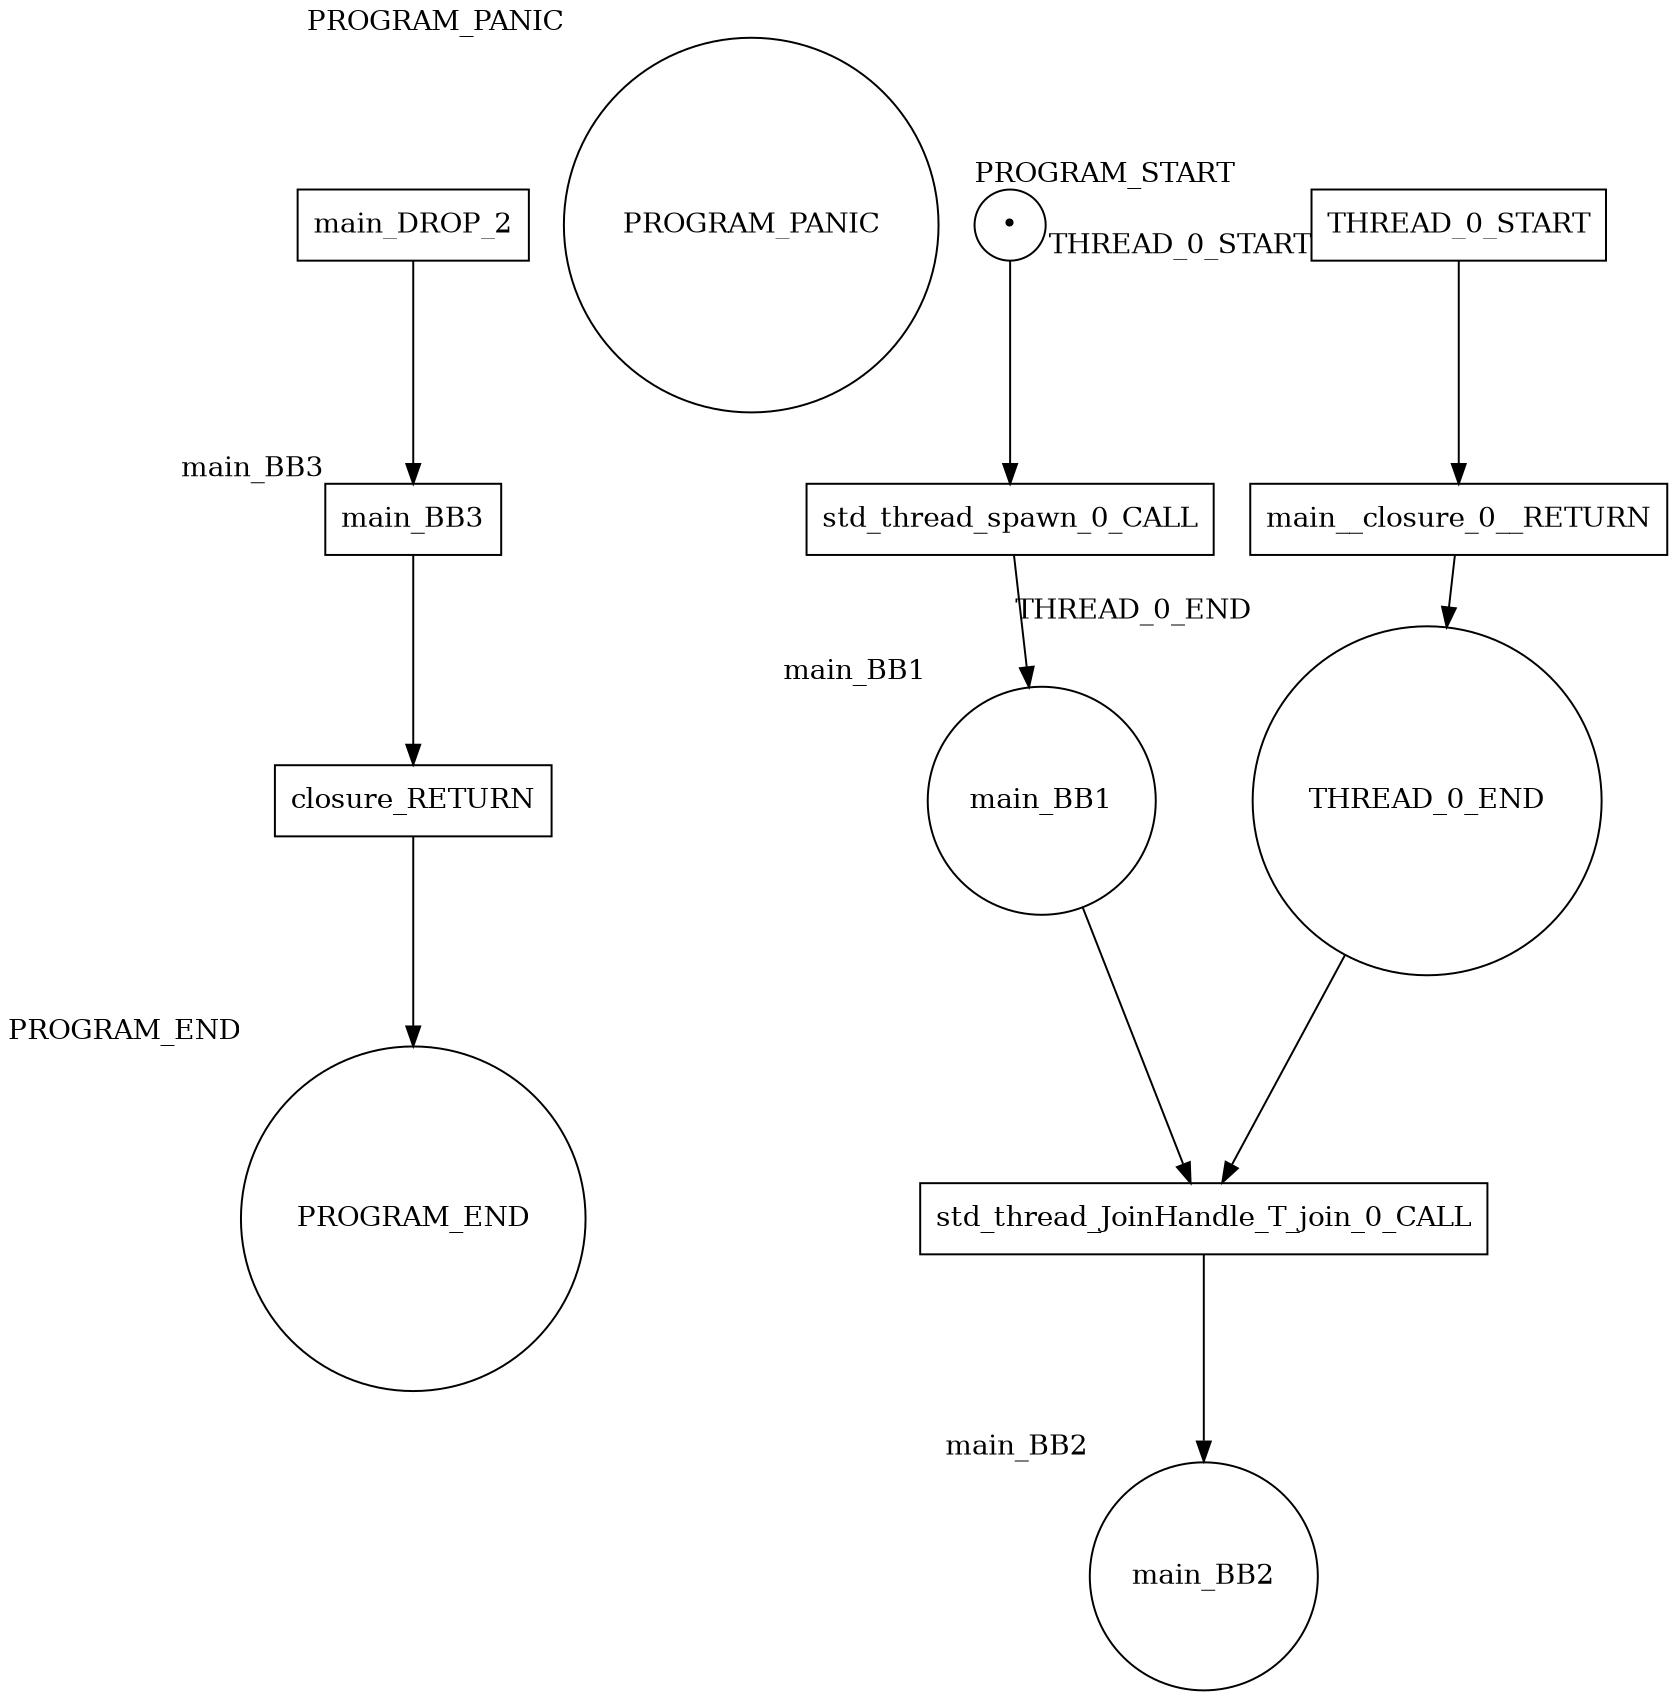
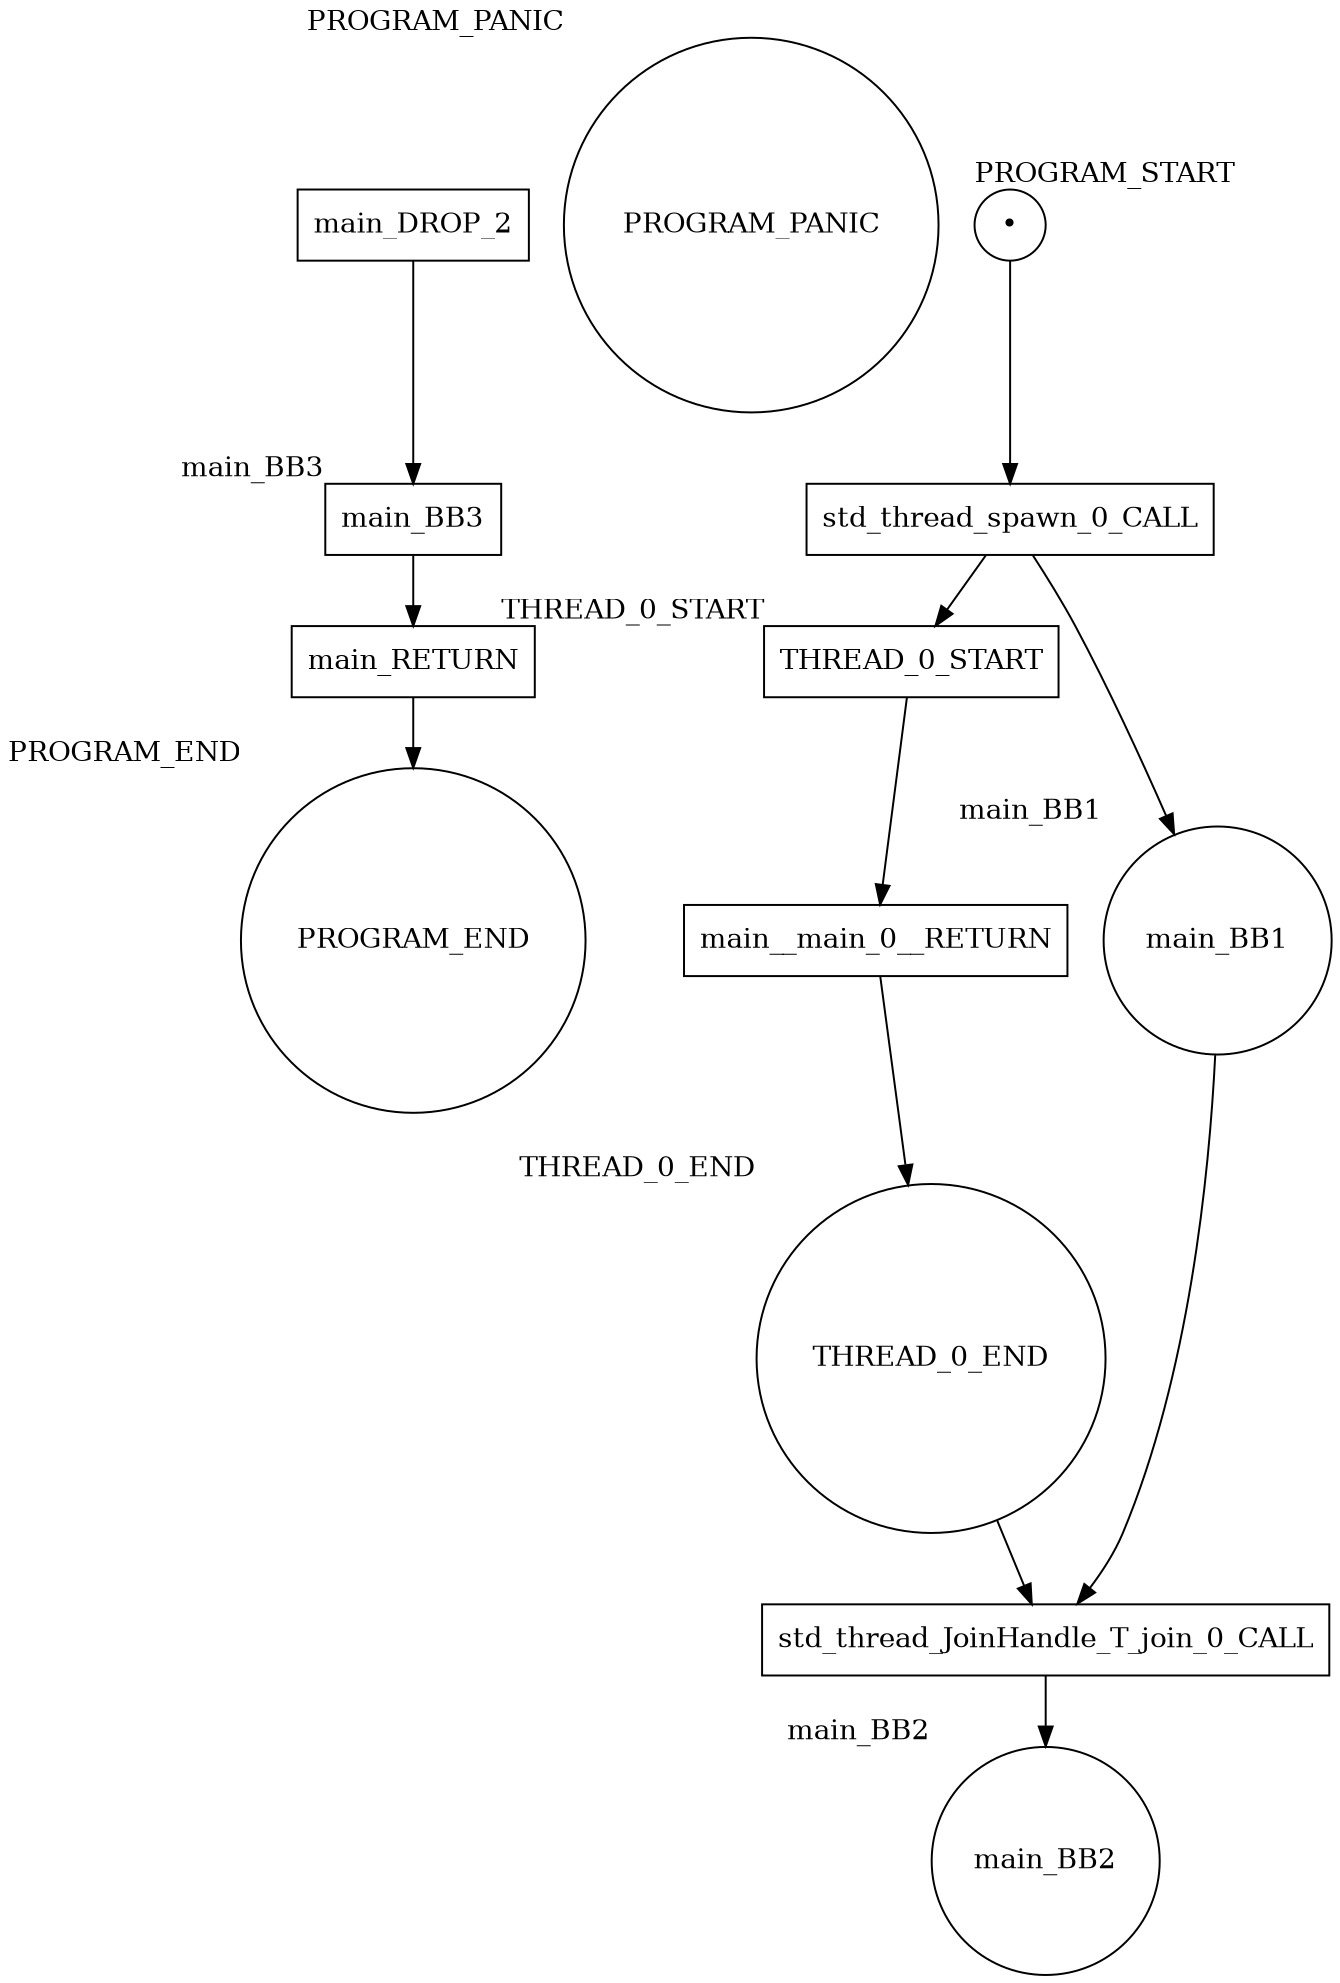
node "main__closure_0__RETURN": label "main__closure_0__RETURN" -> "main__main_0__RETURN"
edge "std_thread_spawn_0_CALL" -> "THREAD_0_START THREAD_0_START": added
node "closure_RETURN": label "closure_RETURN" -> "main_RETURN"
